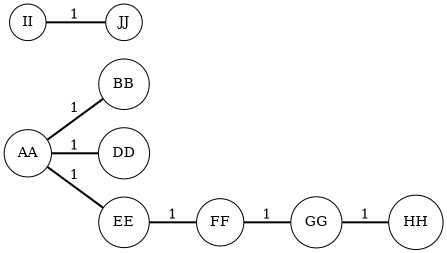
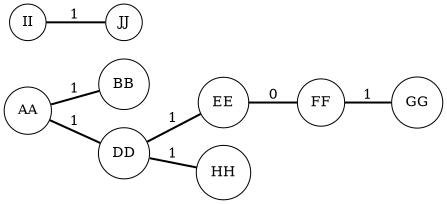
edge "AA" -- "EE": now "DD" -- "EE"
edge "EE" -- "FF": label "1" -> "0"
edge "GG" -- "HH": now "DD" -- "HH"
